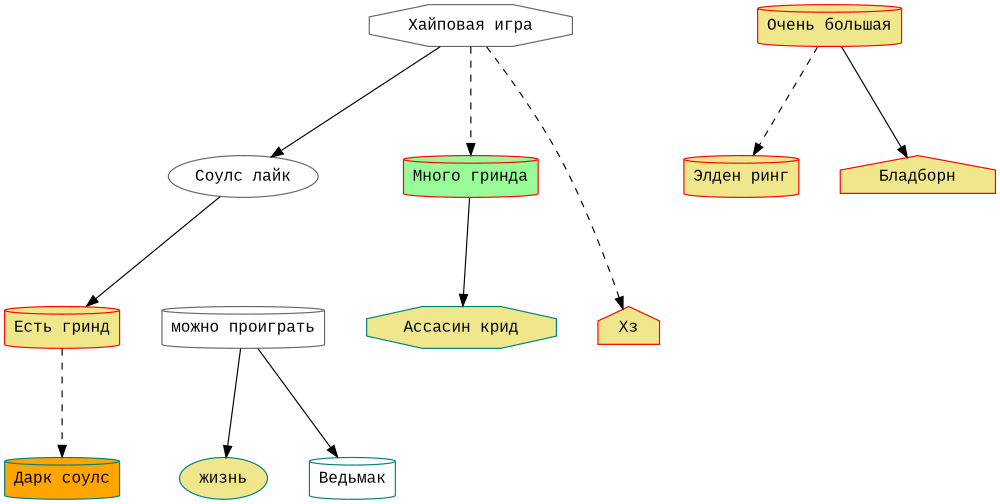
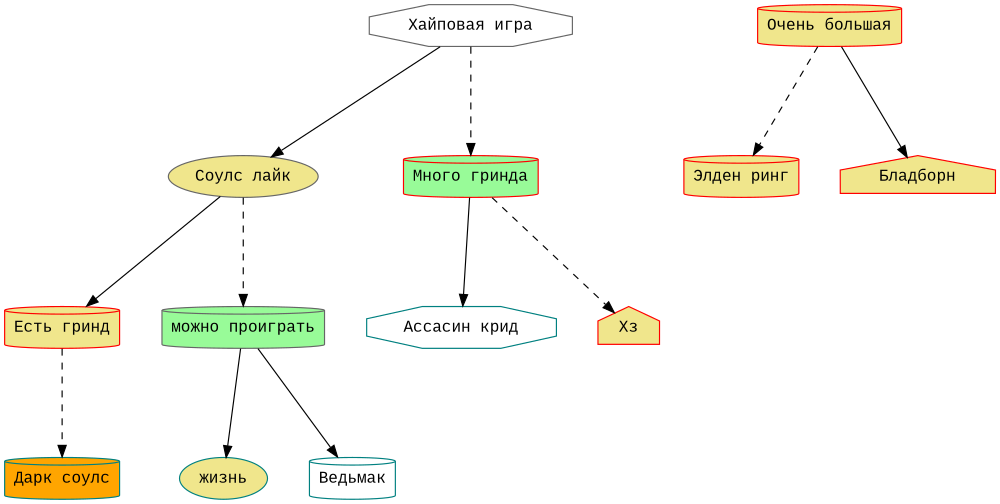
edge "Хайповая игра" -> "Хз": now "Много гринда" -> "Хз"
node "Соулс лайк": fillcolor white -> khaki
edge "Соулс лайк" -> "можно проиграть": added
node "можно проиграть": fillcolor white -> palegreen
node "Ассасин крид": fillcolor khaki -> white
